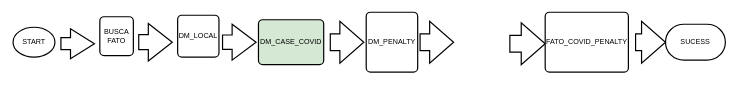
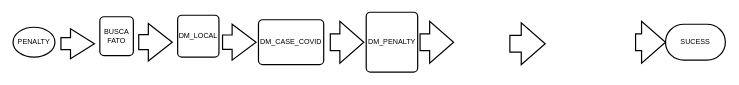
node "START": label "START" -> "PENALTY"
node "DM_CASE_COVID": fillcolor #d5e8d4 -> #ffffff
node "FATO_COVID_PENALTY": removed
